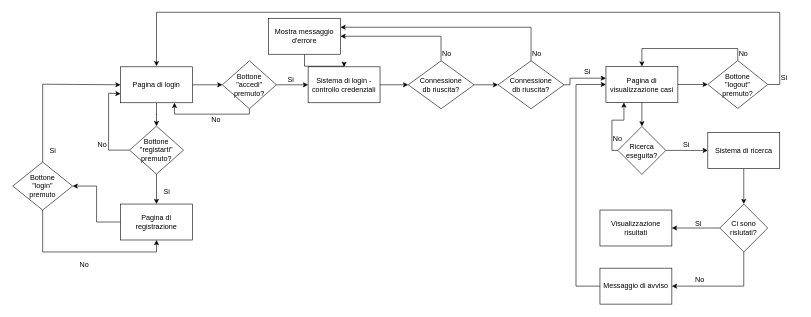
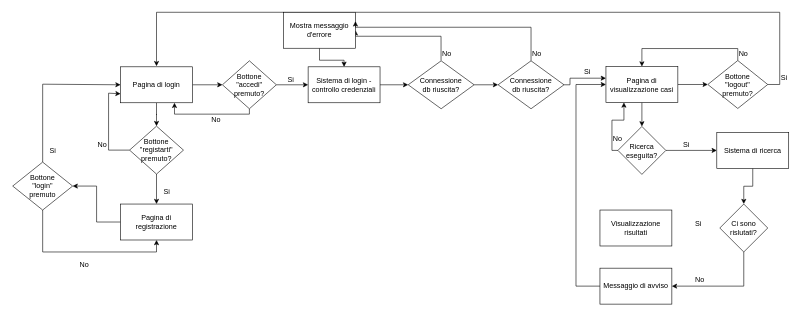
node "Mostra messaggio d'errore": moved (305, 36) -> (320, 30)
node "Sistema di ricerca": moved (744, 151) -> (753, 151)
edge "Ci sono rislutati?" -> "Visualizzazione risultati": removed
